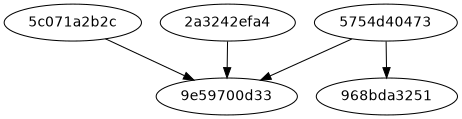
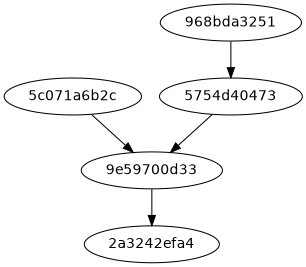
node "5c071a2b2c": label "5c071a2b2c" -> "5c071a6b2c"
edge "2a3242efa4" -> "9e59700d33": reversed
edge "5754d40473" -> "968bda3251": reversed
